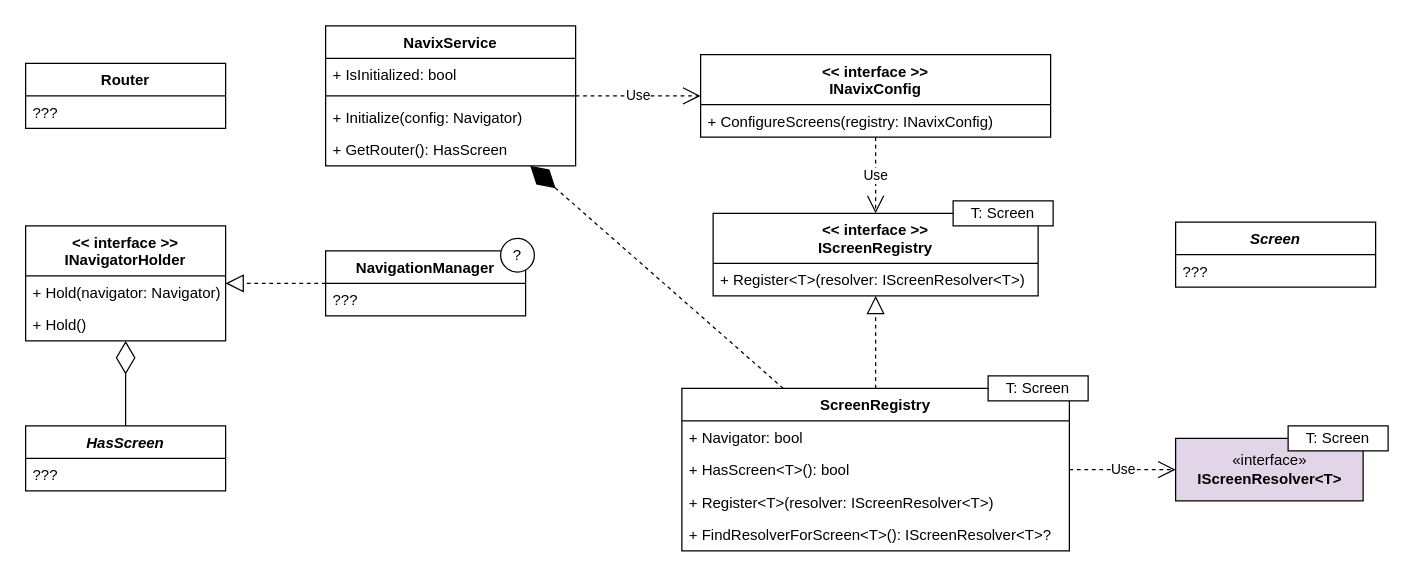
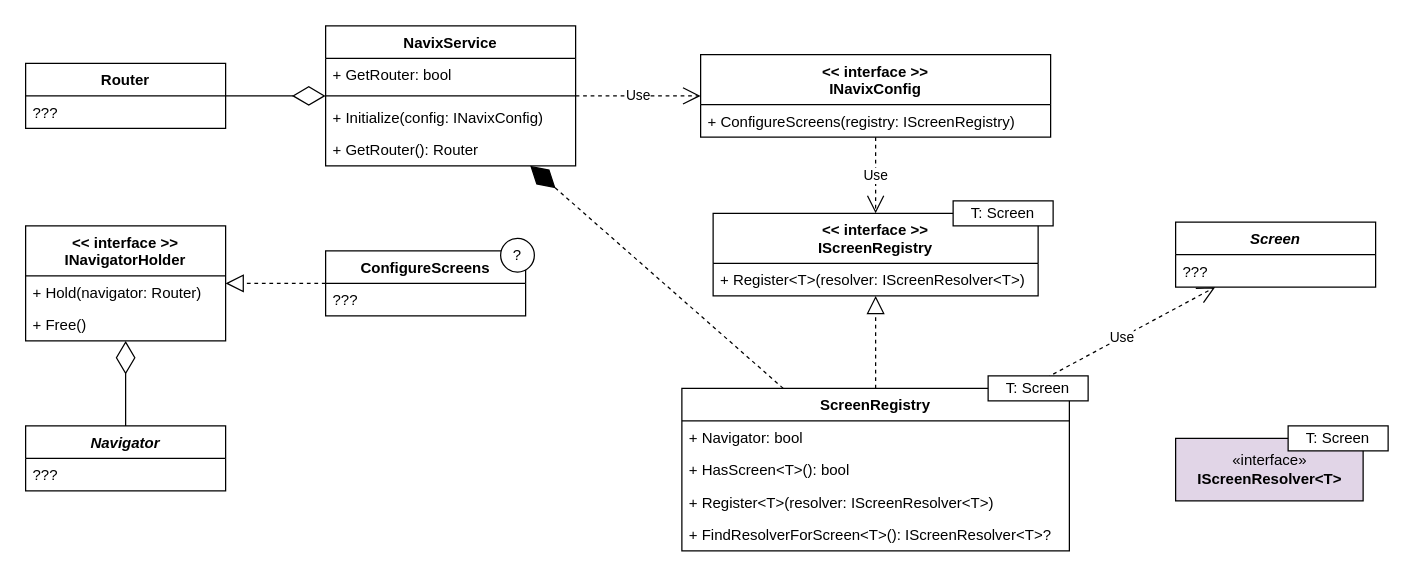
node "+ IsInitialized: bool": label "+ IsInitialized: bool" -> "+ GetRouter: bool"
edge "Router" -> "NavixService": added
node "+ Initialize(config: Navigator)": label "+ Initialize(config: Navigator)" -> "+ Initialize(config: INavixConfig)"
node "+ ConfigureScreens(registry: INavixConfig)": label "+ ConfigureScreens(registry: INavixConfig)" -> "+ ConfigureScreens(registry: IScreenRegistry)"
node "+ GetRouter(): HasScreen": label "+ GetRouter(): HasScreen" -> "+ GetRouter(): Router"
node "NavigationManager": label "NavigationManager" -> "ConfigureScreens"
node "+ Hold(navigator: Navigator)": label "+ Hold(navigator: Navigator)" -> "+ Hold(navigator: Router)"
node "+ Hold()": label "+ Hold()" -> "+ Free()"
node "HasScreen": label "HasScreen" -> "Navigator"
edge "ScreenRegistry" -> "«interface» IScreenResolver<T>": now "ScreenRegistry" -> "Screen"
